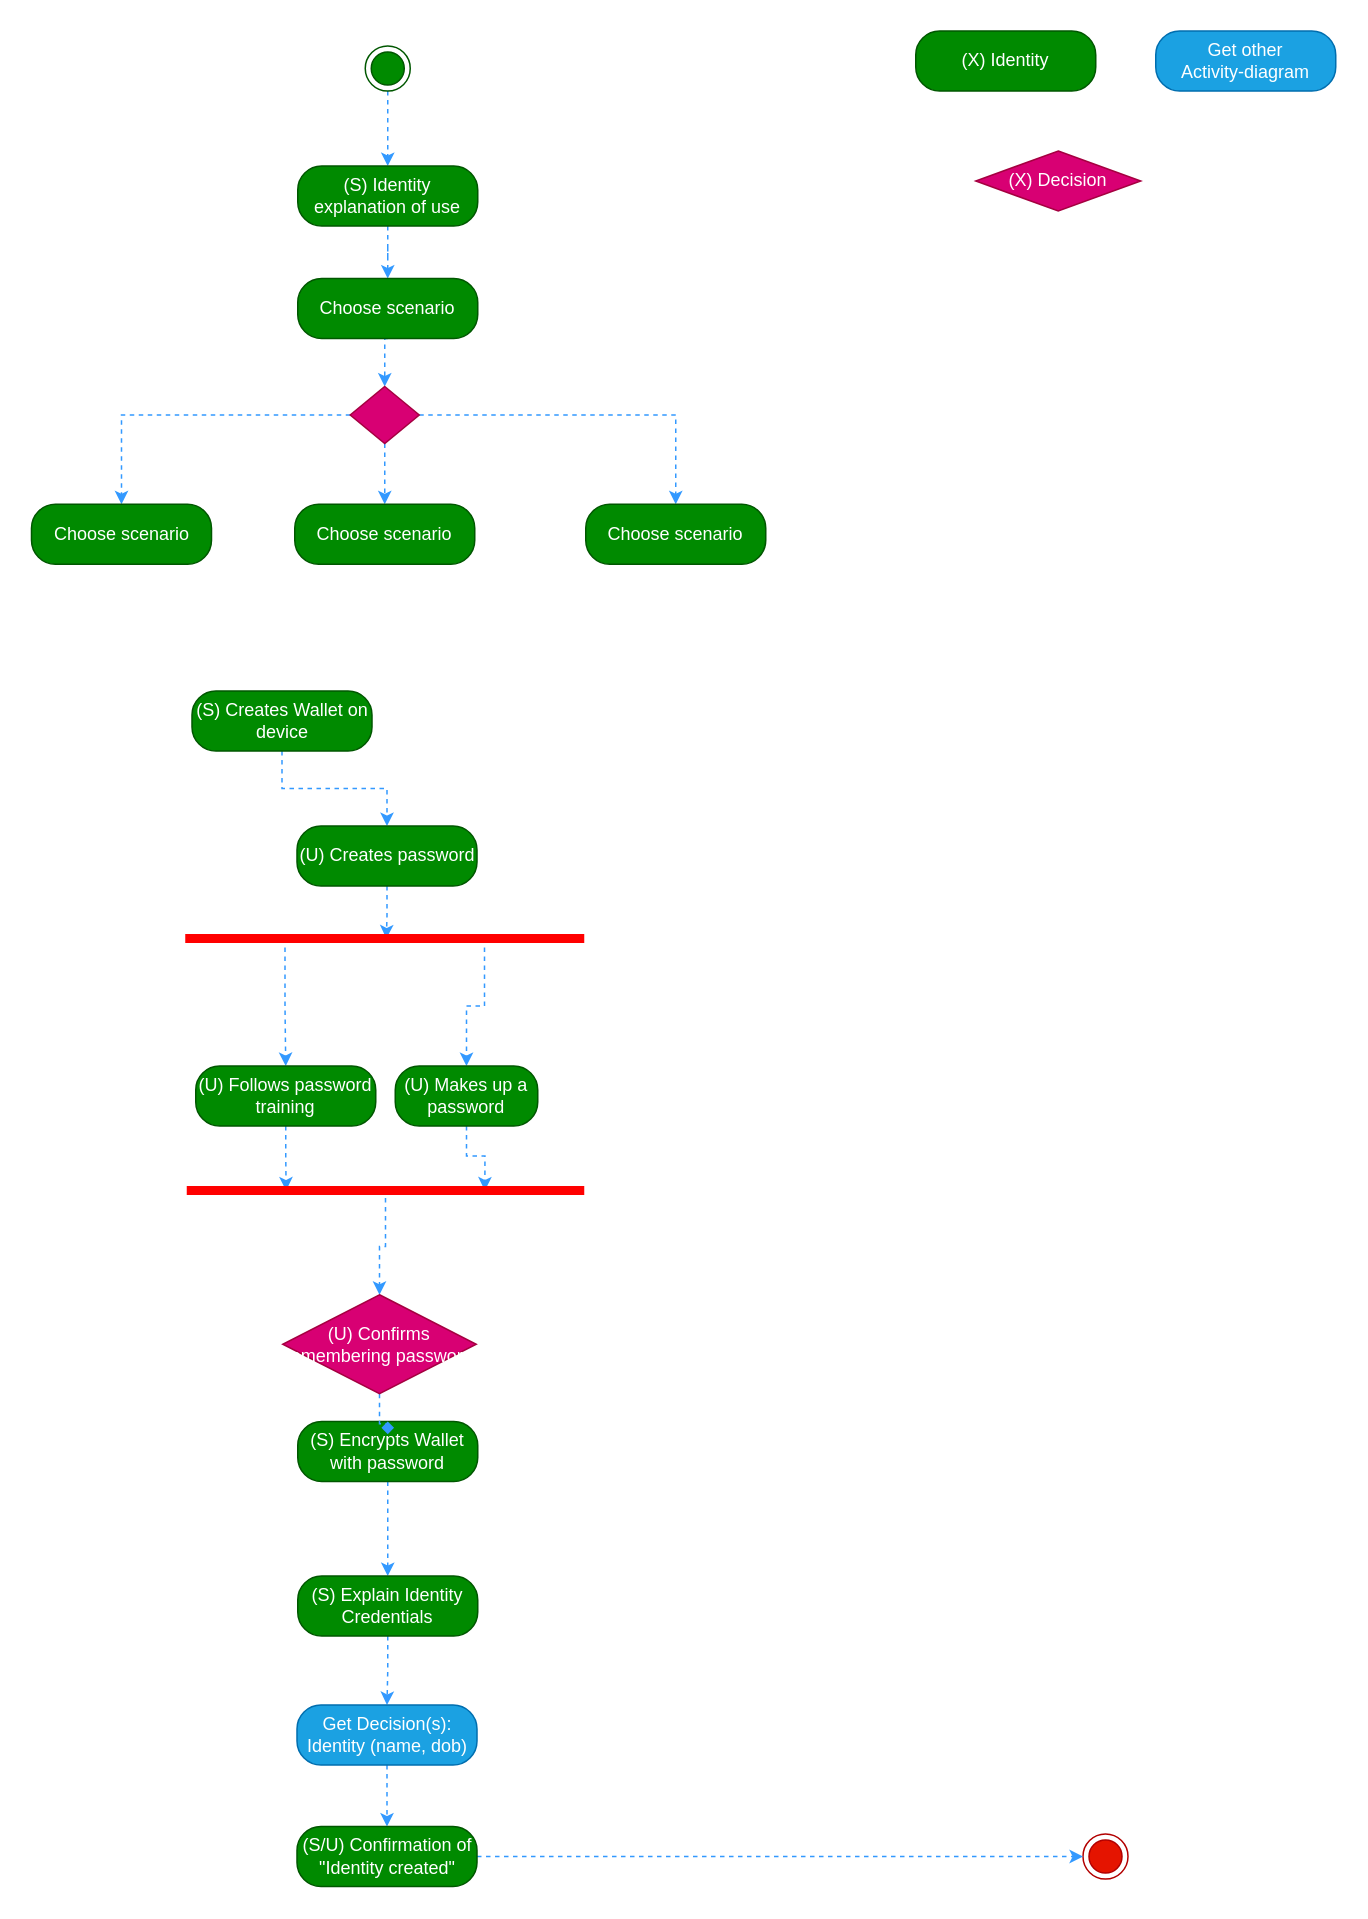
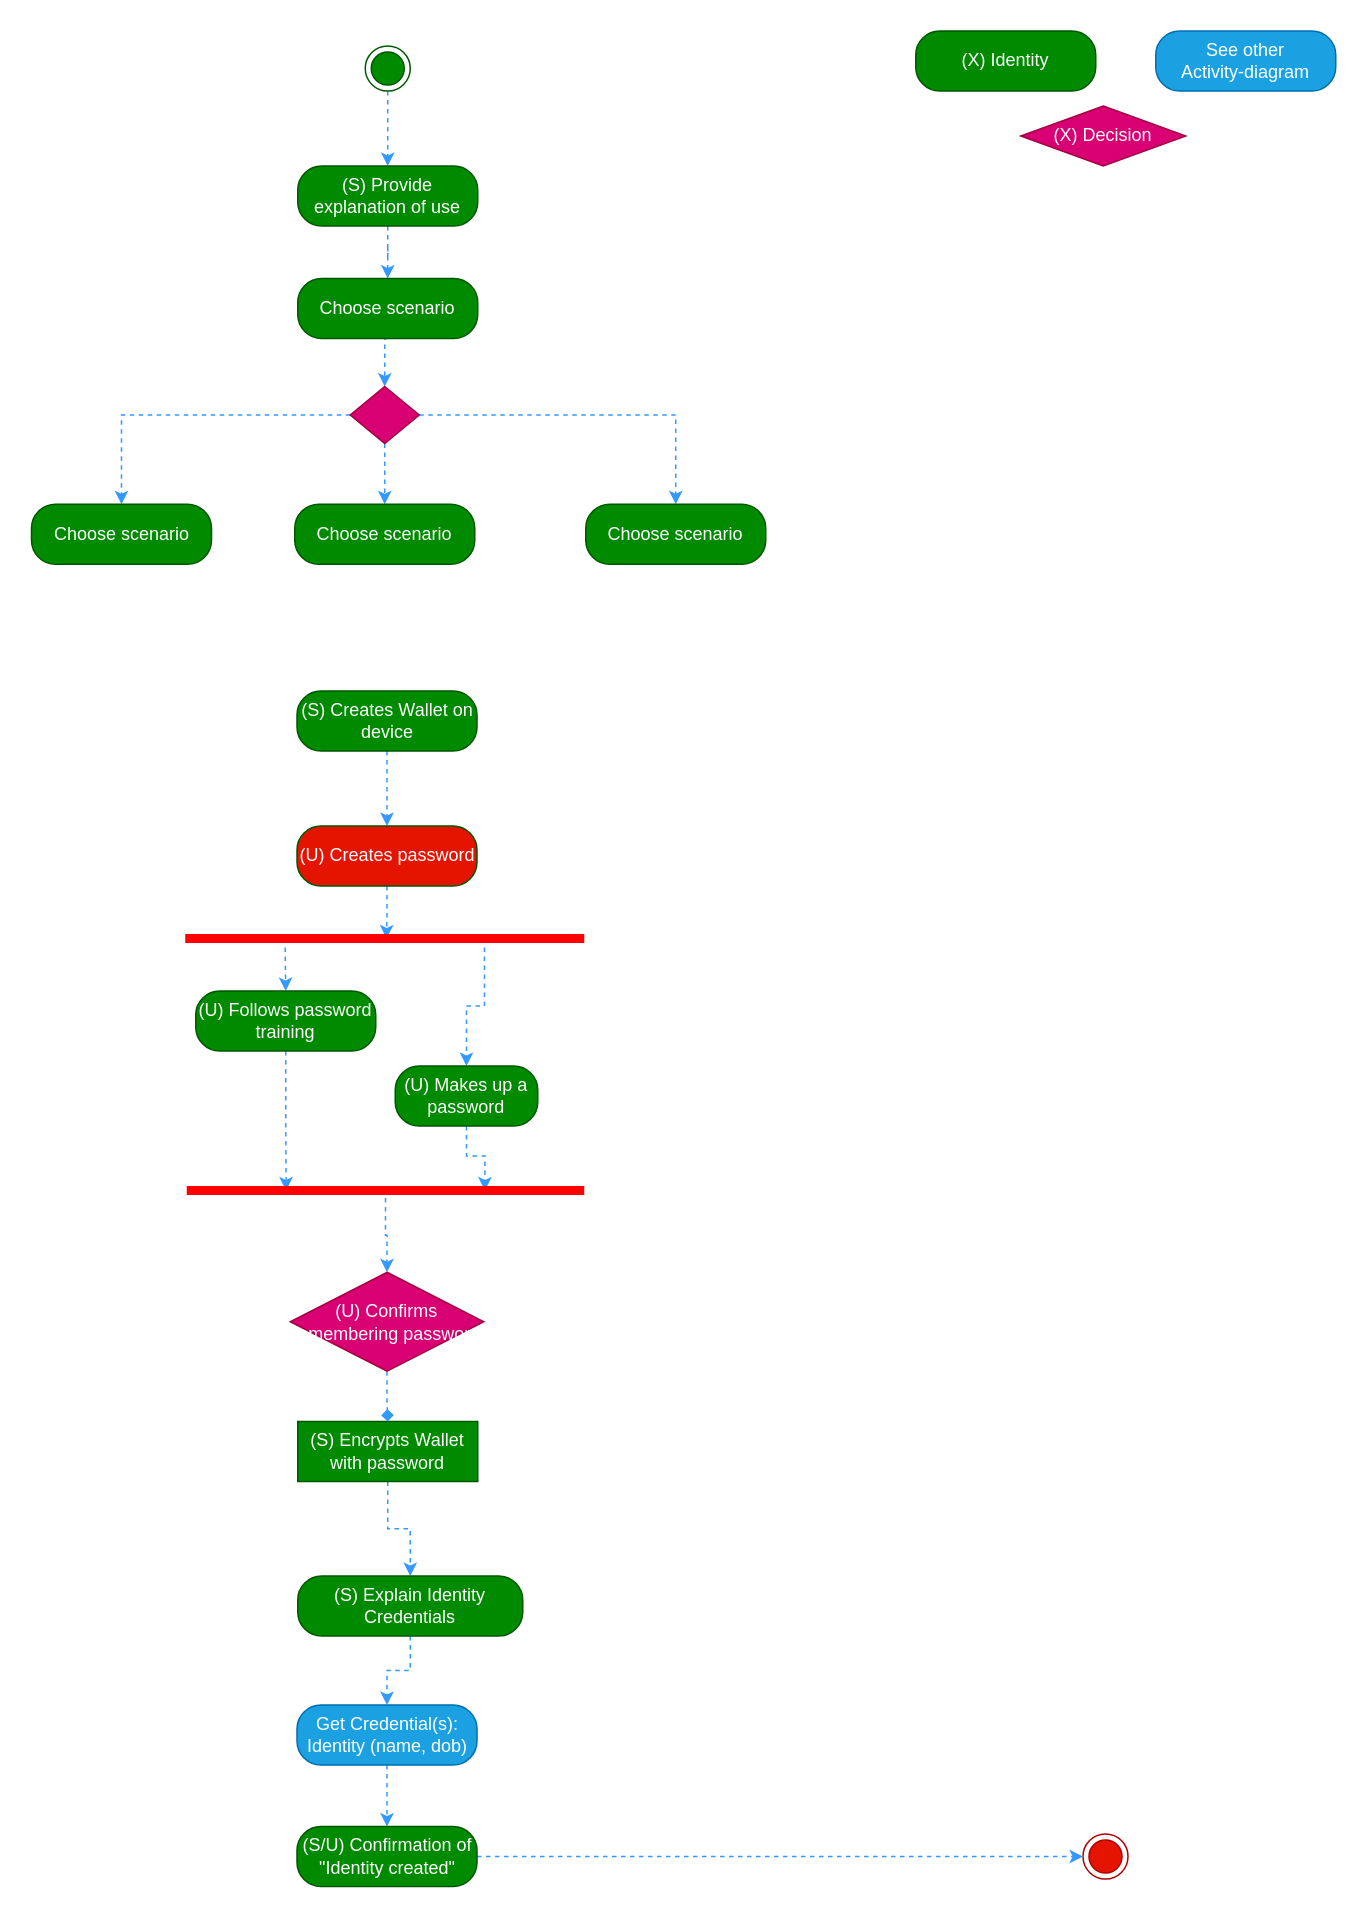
node "Get other Activity-diagram": label "Get other Activity-diagram" -> "See other Activity-diagram"
node "(X) Decision": moved (1058, 181) -> (1103, 136)
node "(S) Identity explanation of use": label "(S) Identity explanation of use" -> "(S) Provide explanation of use"
node "(S) Creates Wallet on device": moved (282, 721) -> (387, 721)
node "(U) Creates password": fillcolor #008a00 -> #e51400
node "(U) Follows password training": moved (286, 1096) -> (286, 1021)
node "(U) Confirms remembering password": moved (380, 1344) -> (387, 1322)
node "(S) Encrypts Wallet with password": shape rounded rectangle -> rectangle
node "(S) Explain Identity Credentials": size 180x60 -> 225x60
node "Get Decision(s): Identity (name, dob)": label "Get Decision(s): Identity (name, dob)" -> "Get Credential(s): Identity (name, dob)"
